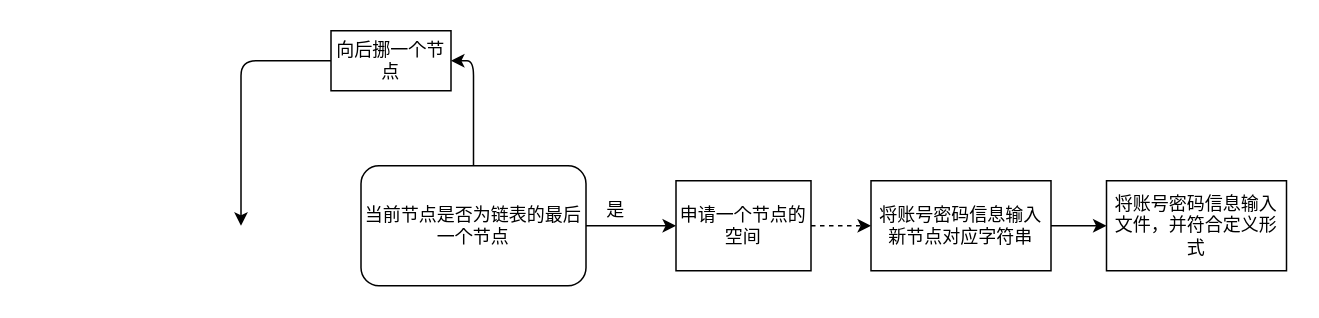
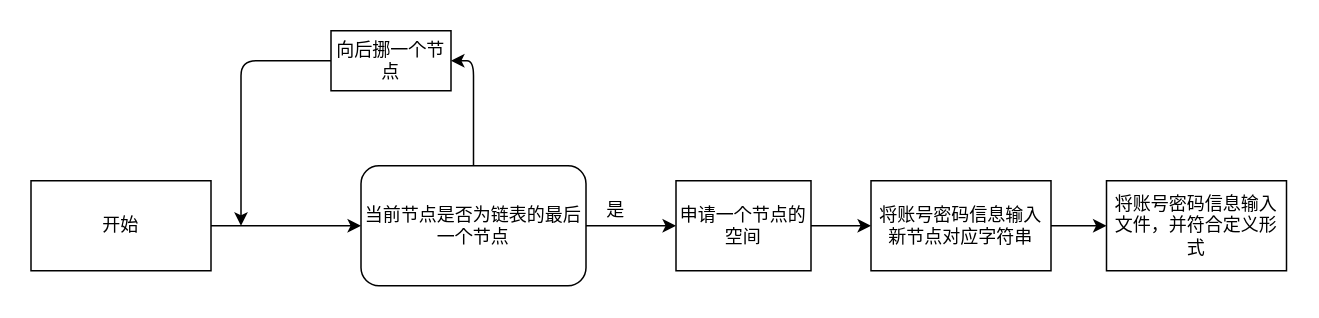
node "开始": added
edge "开始" -> "当前节点是否为链表的最后一个节点": added
edge "申请一个节点的空间" -> "将账号密码信息输入新节点对应字符串": style dashed -> solid
